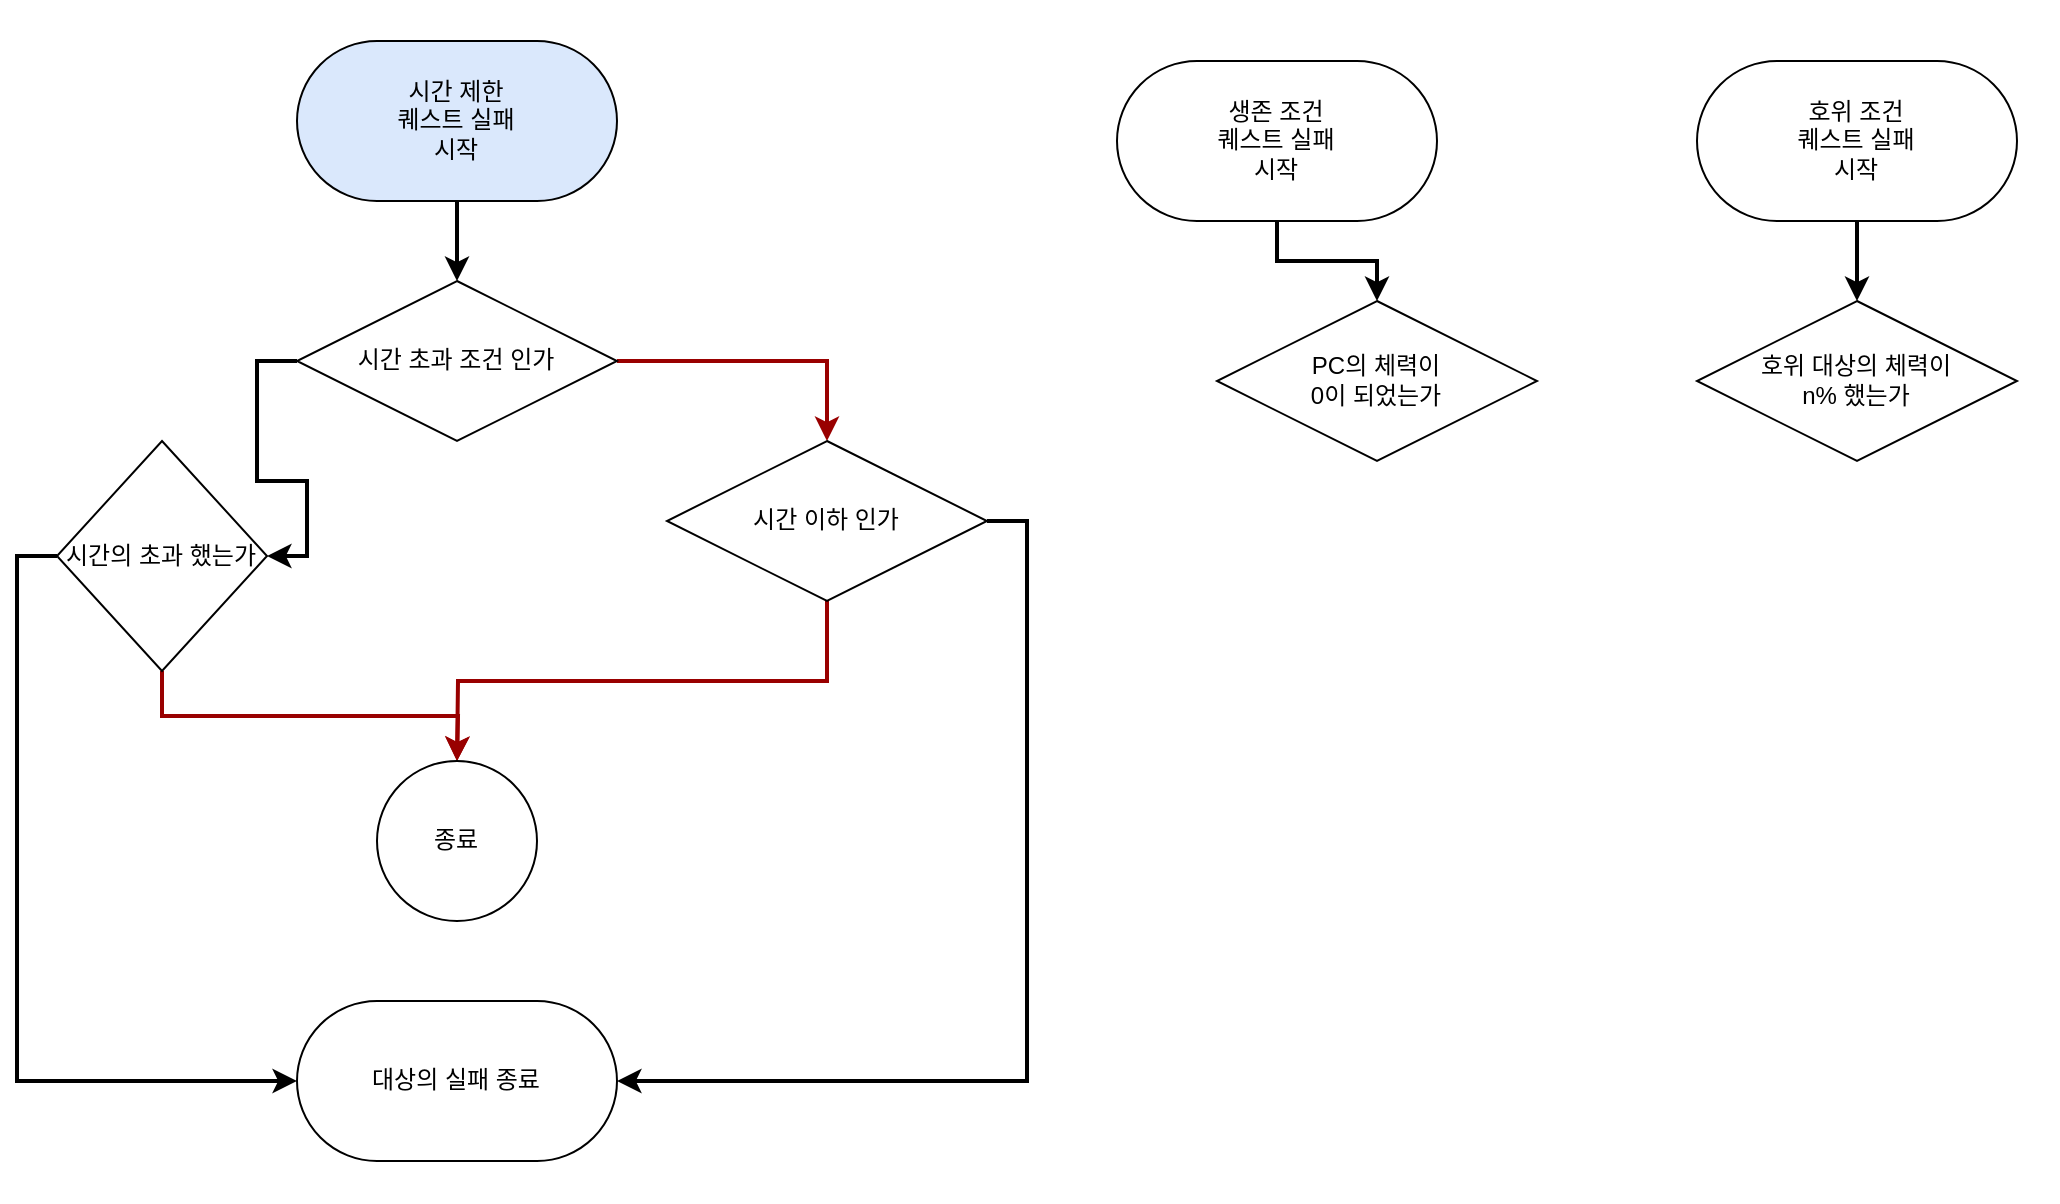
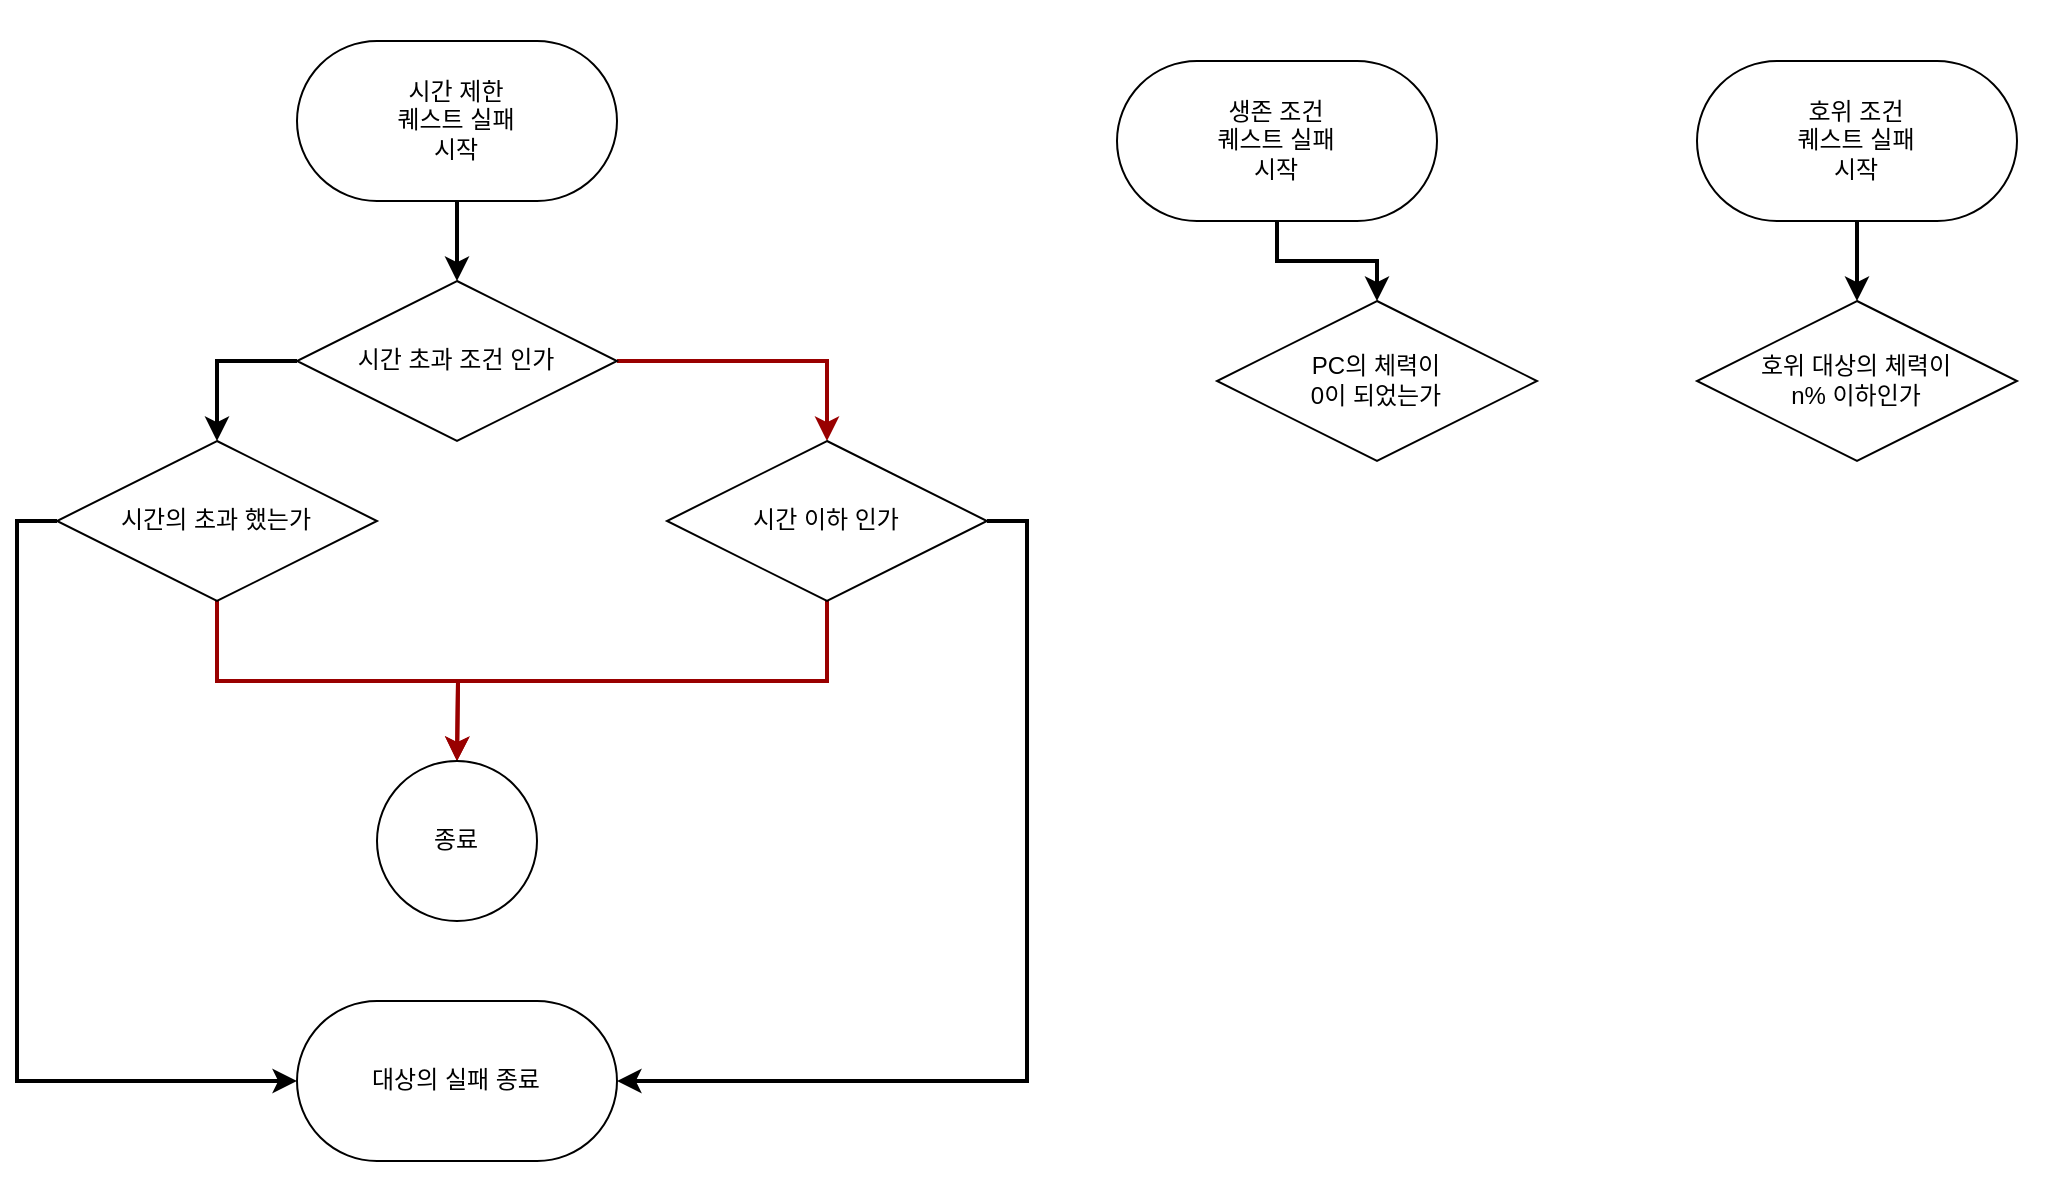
node "시간 제한 퀘스트 실패 시작": fillcolor #dae8fc -> #ffffff
node "호위 대상의 체력이 n% 했는가": label "호위 대상의 체력이 n% 했는가" -> "호위 대상의 체력이 n% 이하인가"
node "시간의 초과 했는가": size 210x230 -> 320x160
